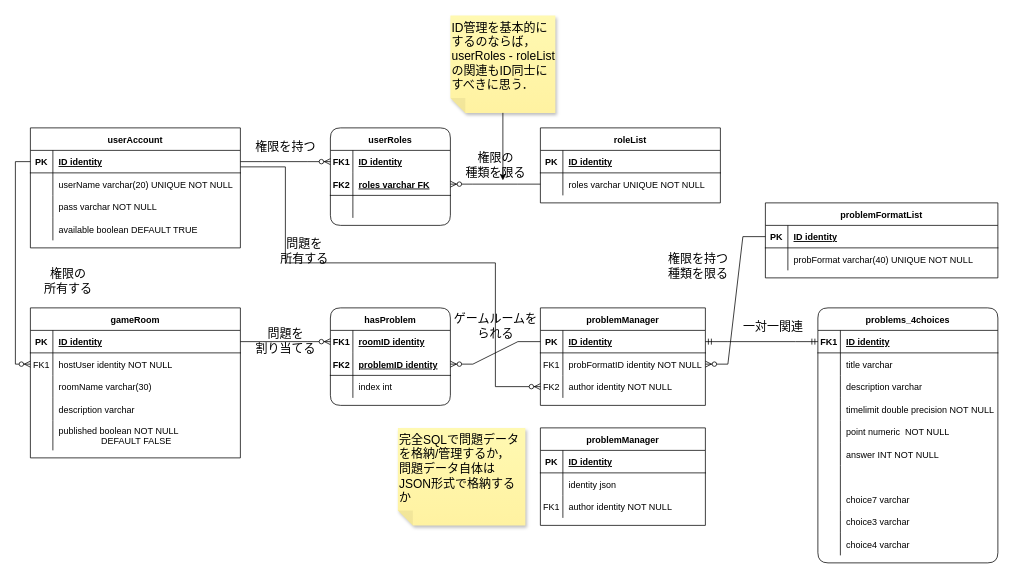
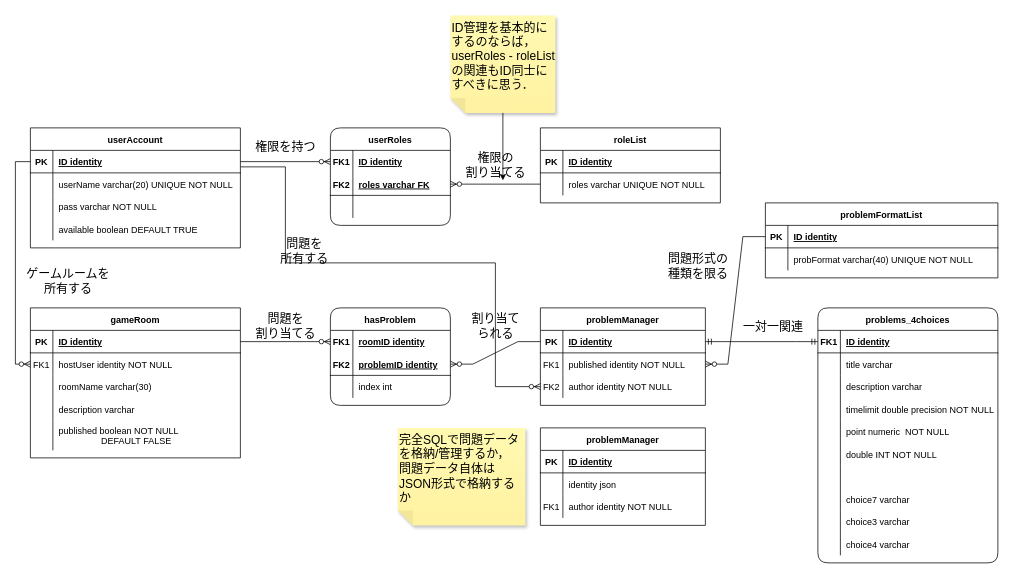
node "権限の 種類を限る": label "権限の 種類を限る" -> "権限の 割り当てる"
node "権限を持つ 種類を限る": label "権限を持つ 種類を限る" -> "問題形式の 種類を限る"
node "権限の 所有する": label "権限の 所有する" -> "ゲームルームを 所有する"
node "ゲームルームを られる": label "ゲームルームを られる" -> "割り当て られる"
node "問題を 割り当てる": moved (285, 342) -> (285, 327)
node "probFormatID identity NOT NULL": label "probFormatID identity NOT NULL" -> "published identity NOT NULL"
node "answer INT NOT NULL": label "answer INT NOT NULL" -> "double INT NOT NULL"
